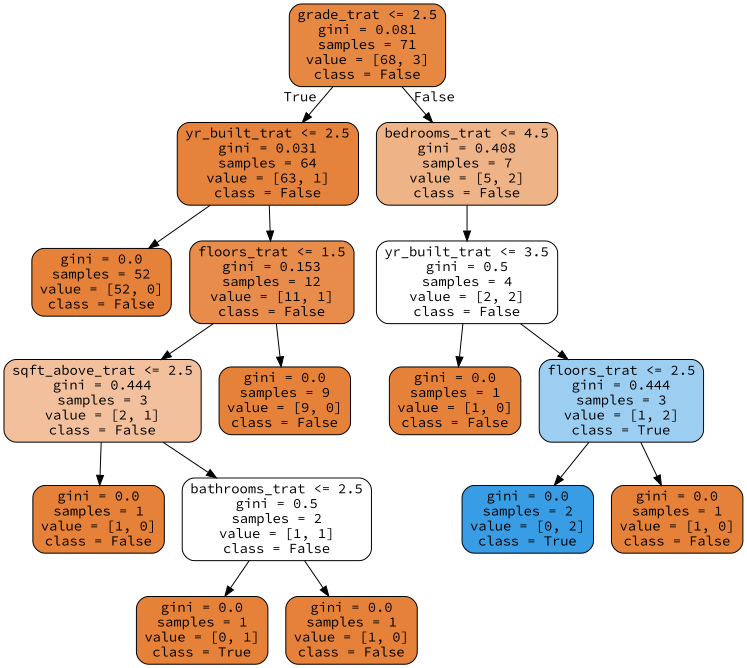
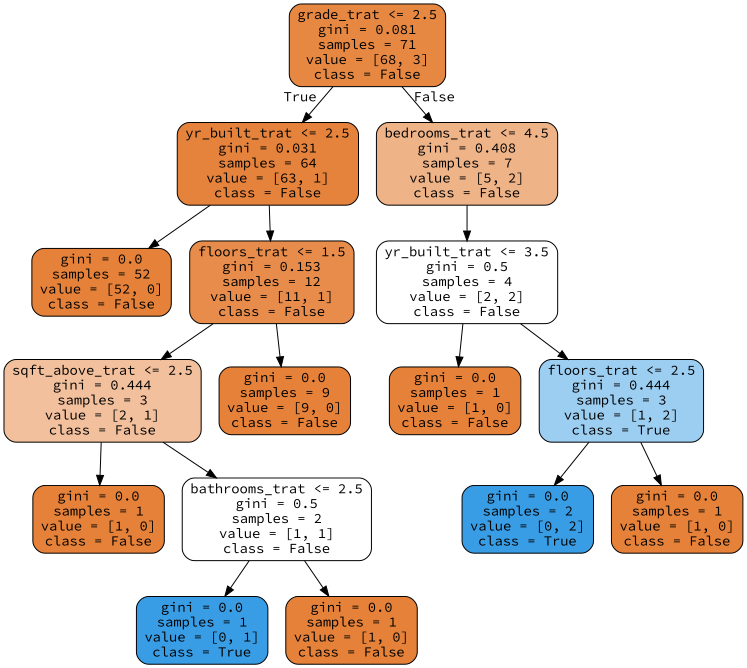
node "gini = 0.0 samples = 1 value = [0, 1] class = True": fillcolor #e58139 -> #399de5
